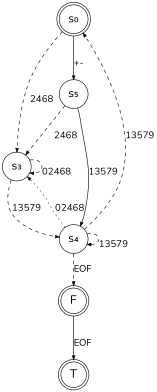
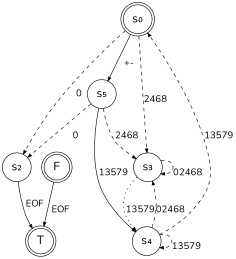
node "s₂": added
edge "s₄" -> "s₃": style dotted -> dashed
edge "s₃" -> "s₄": style dashed -> dotted
edge "s₄" -> "F": removed, label "EOF"
